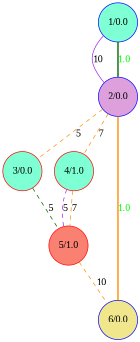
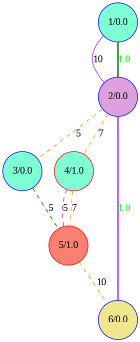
node "3/0.0": color red -> blue
edge "2/0.0" -- "6/0.0": color darkorange -> purple
